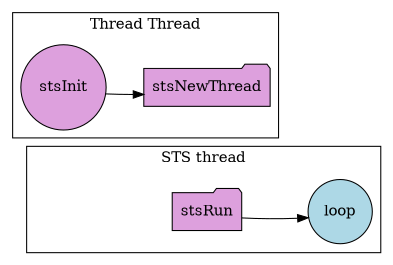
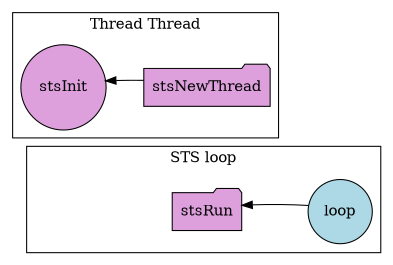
edge "stsInit" -> "stsNewThread": reversed
cluster "STS thread": label "STS thread" -> "STS loop"
edge "stsRun" -> "loop": reversed
